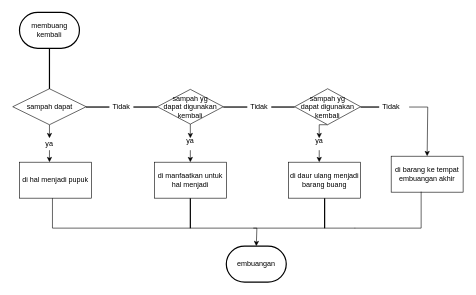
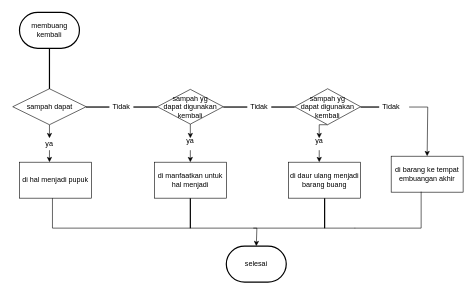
node "embuangan": label "embuangan" -> "selesai"
